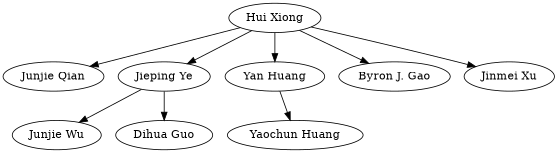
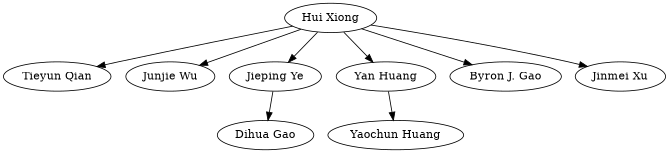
node "Junjie Qian": label "Junjie Qian" -> "Tieyun Qian"
edge "Jieping Ye" -> "Junjie Wu": now "Hui Xiong" -> "Junjie Wu"
node "Dihua Guo": label "Dihua Guo" -> "Dihua Gao"
